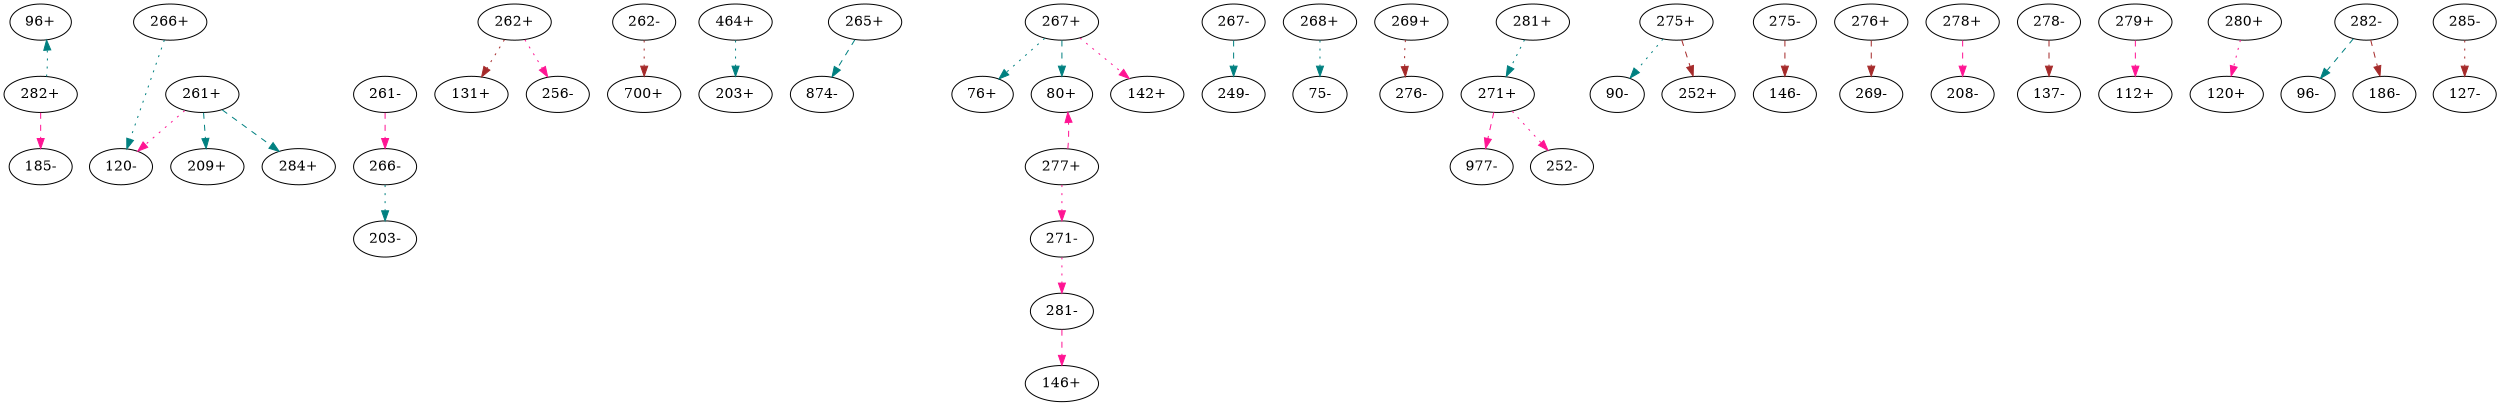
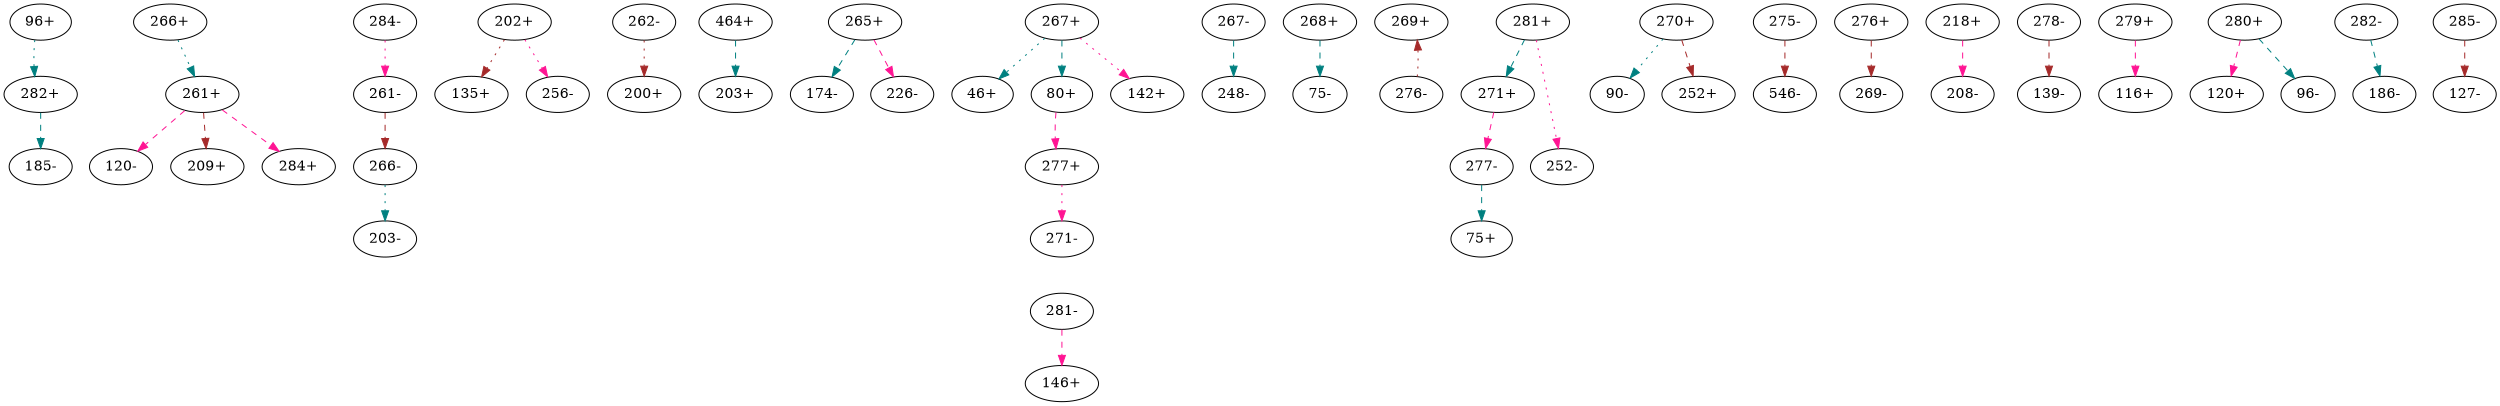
node "284-": added
node "262+": label "262+" -> "202+"
node "275+": label "275+" -> "270+"
node "278+": label "278+" -> "218+"
edge "464+" -> "203+": style dotted -> dashed
edge "268+" -> "75-": style dotted -> dashed
edge "269+" -> "276-": reversed
edge "281+" -> "271+": style dotted -> dashed
edge "280+" -> "120+": style dotted -> dashed
edge "282-" -> "186-": color brown -> teal
edge "285-" -> "127-": style dotted -> dashed
edge "282-" -> "96-": now "280+" -> "96-"
edge "282+" -> "96+": reversed
edge "266+" -> "120-": now "266+" -> "261+"
node "131+": label "131+" -> "135+"
node "700+": label "700+" -> "200+"
node "874-": label "874-" -> "174-"
node "226-": added
node "76+": label "76+" -> "46+"
node "249-": label "249-" -> "248-"
node "146-": label "146-" -> "546-"
node "137-": label "137-" -> "139-"
node "112+": label "112+" -> "116+"
edge "282+" -> "185-": color deeppink -> teal
edge "261+" -> "209+": color teal -> brown
edge "261-" -> "266-": color deeppink -> brown
edge "271+" -> "252-": now "281+" -> "252-"
edge "261+" -> "120-": style dotted -> dashed
edge "261+" -> "284+": color teal -> deeppink
edge "277+" -> "80+": reversed
node "977-": label "977-" -> "277-"
node "75+": added
edge "271-" -> "281-": removed
